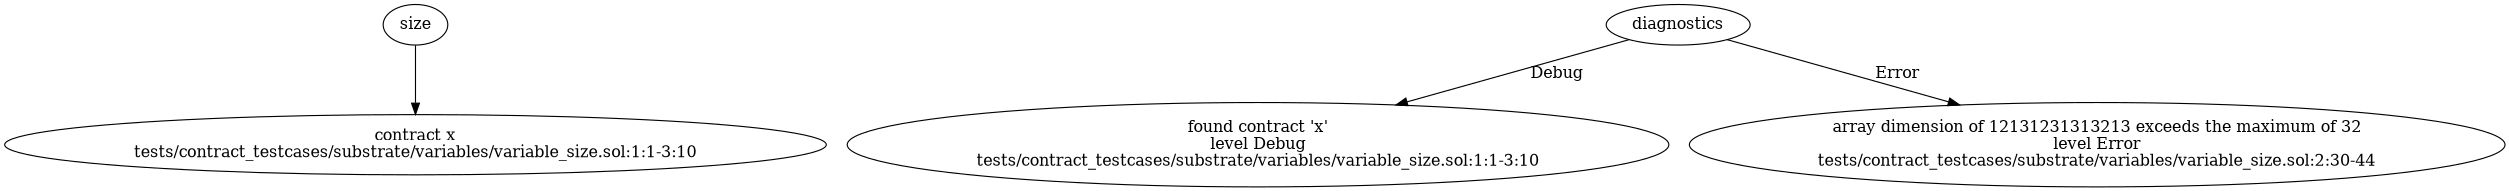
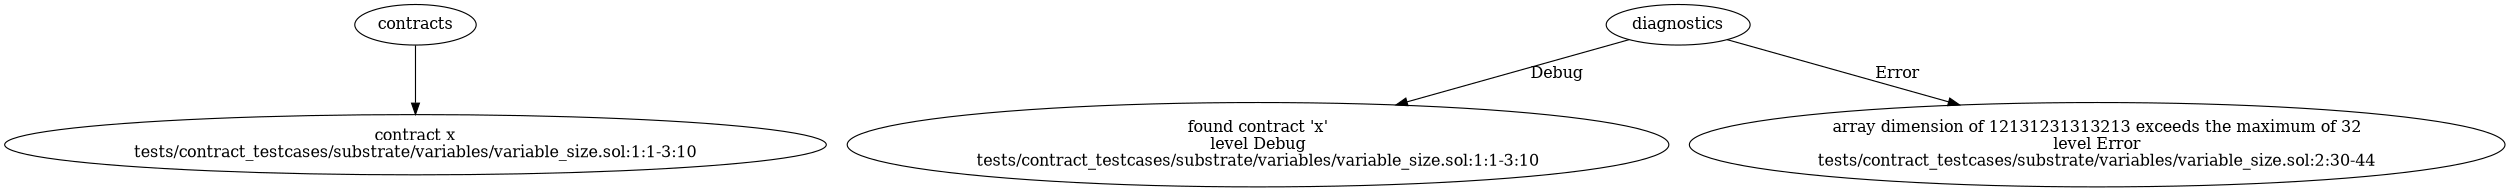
node "size": label "size" -> "contracts"
